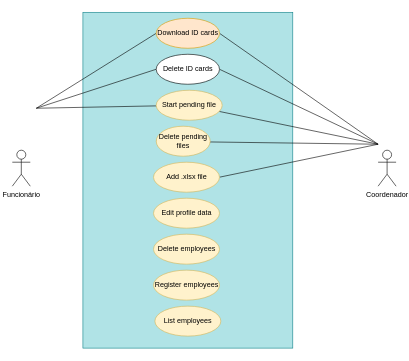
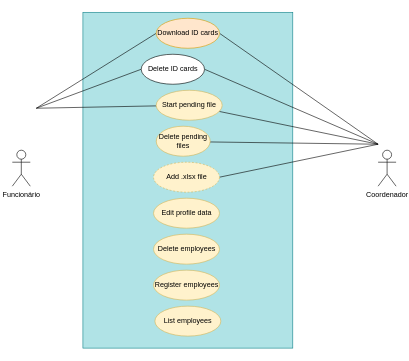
node "Delete ID cards": moved (188, 69) -> (173, 69)
node "Add .xlsx file": style solid -> dashed
